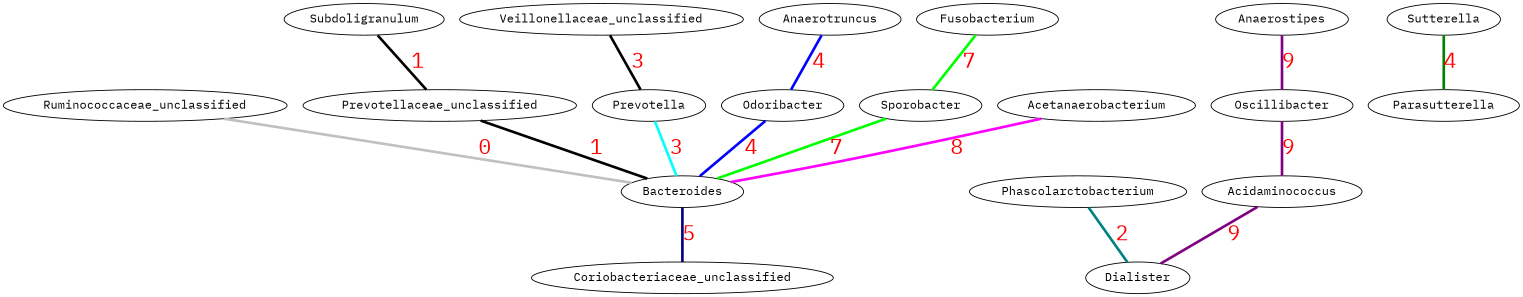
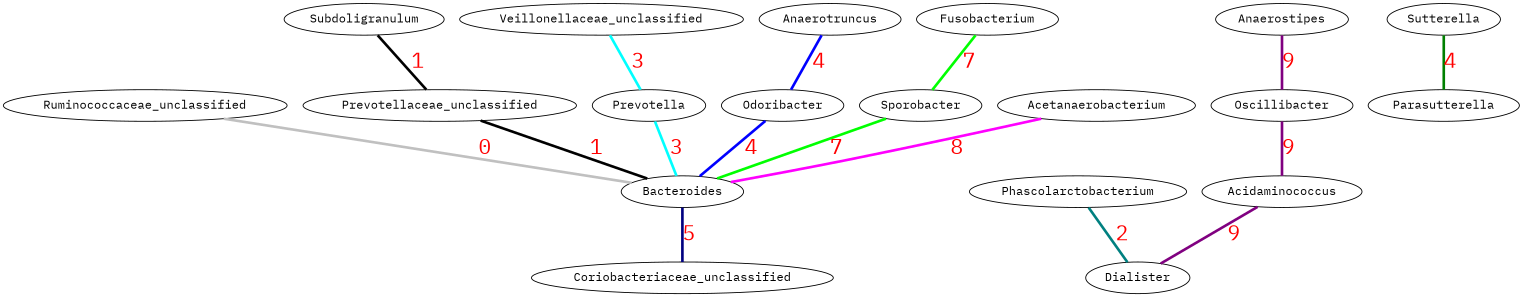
edge "Veillonellaceae_unclassified" -- "Prevotella": color #000000 -> #00ffff
